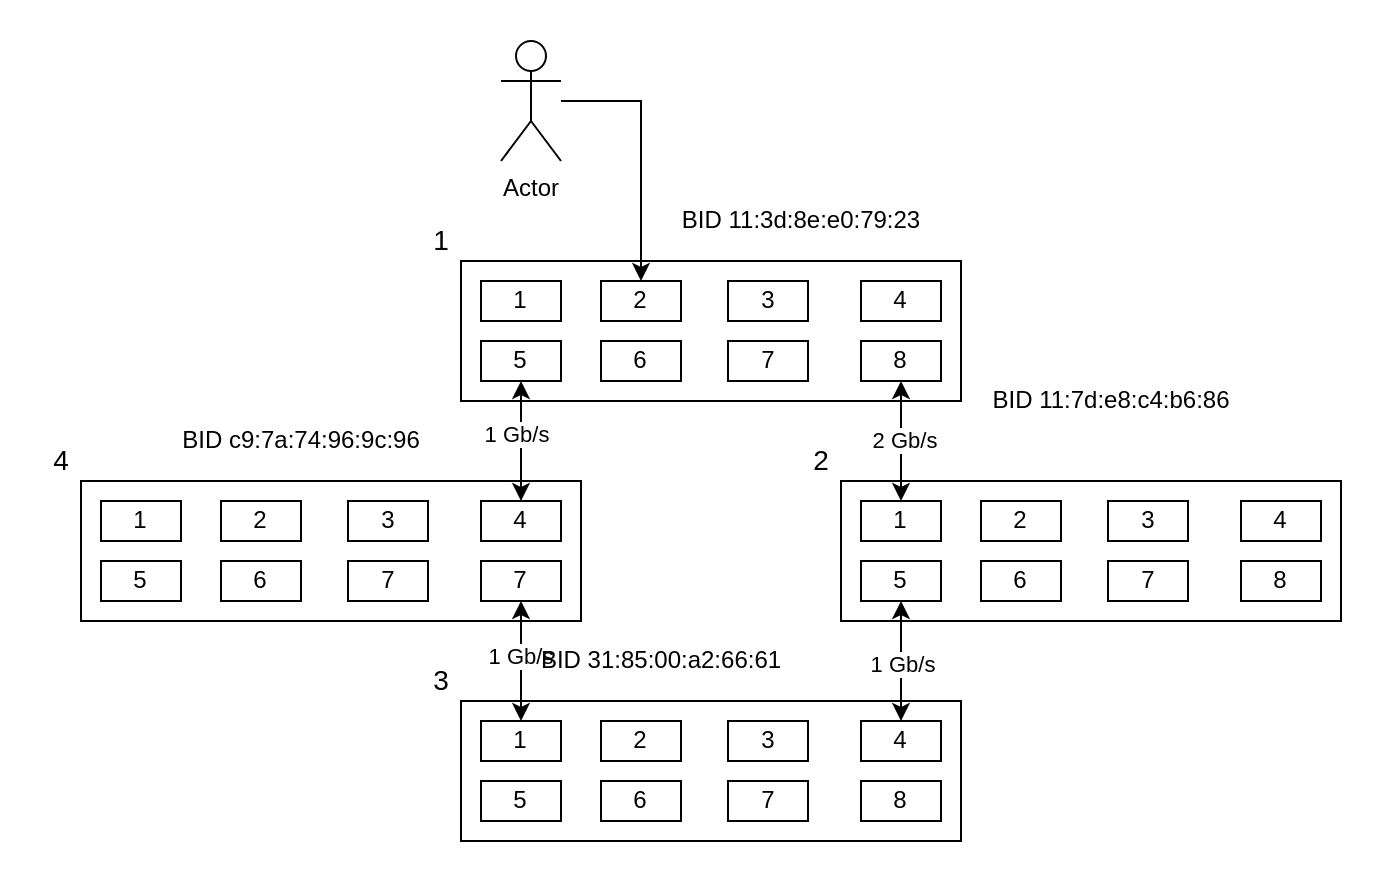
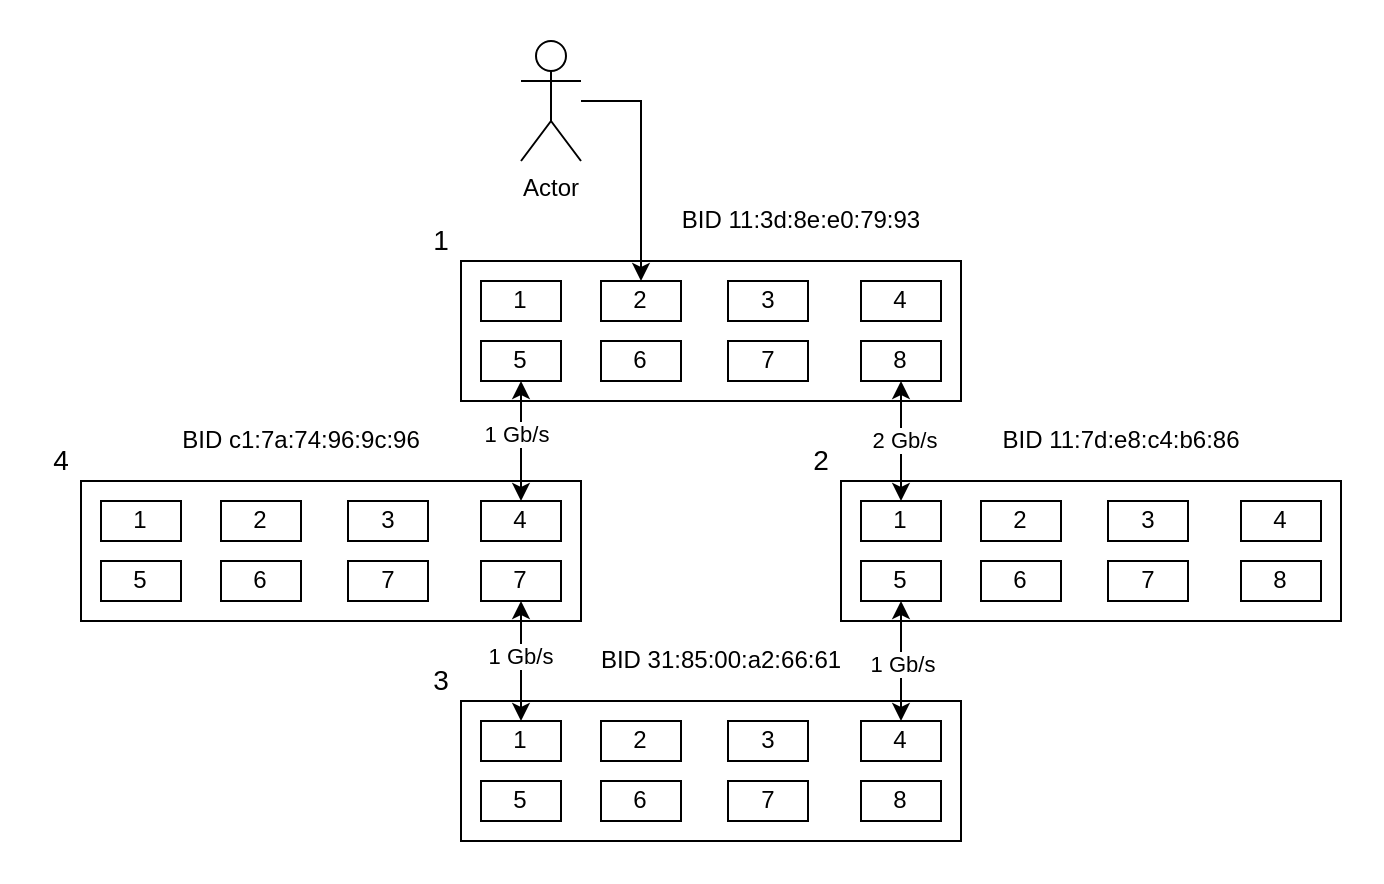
node "Actor": moved (531, 101) -> (551, 101)
node "BID 11:3d:8e:e0:79:23": label "BID 11:3d:8e:e0:79:23" -> "BID 11:3d:8e:e0:79:93"
node "BID 11:7d:e8:c4:b6:86": moved (1111, 401) -> (1121, 441)
node "BID c9:7a:74:96:9c:96": label "BID c9:7a:74:96:9c:96" -> "BID c1:7a:74:96:9c:96"
node "BID 31:85:00:a2:66:61": moved (661, 661) -> (721, 661)
